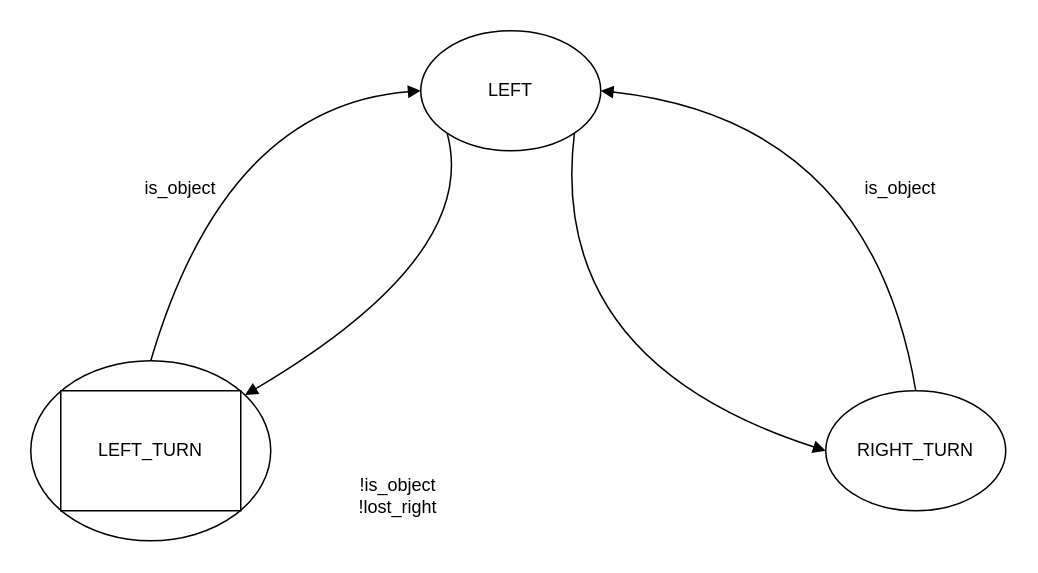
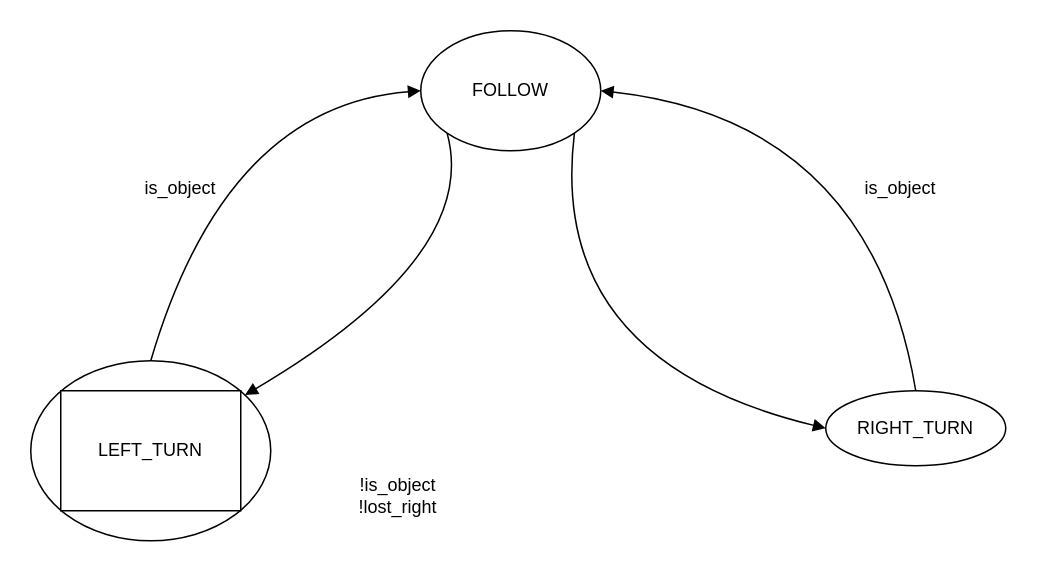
node "LEFT": label "LEFT" -> "FOLLOW"
node "RIGHT_TURN": size 180x120 -> 180x75
